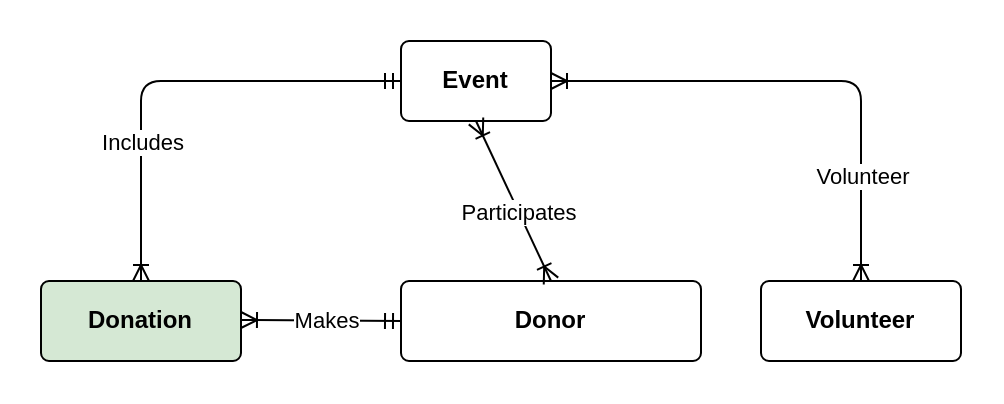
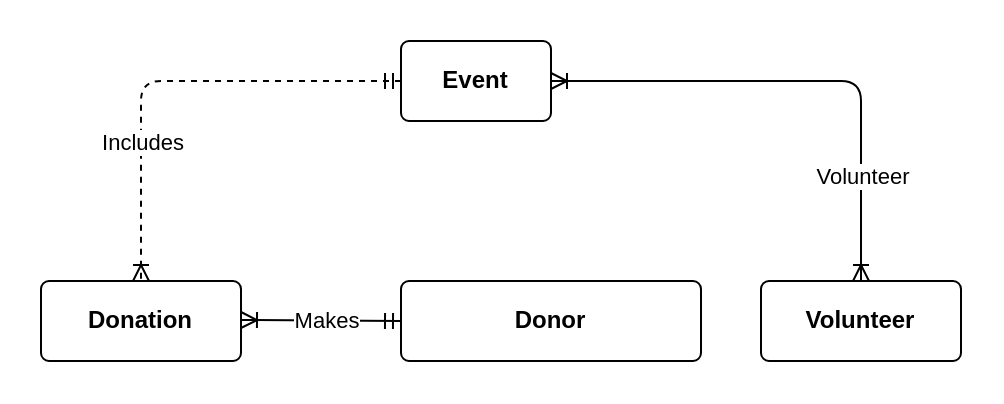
edge "Event" -- "Donation": style solid -> dashed
edge "Event" -- "Donor": removed, label "Participates"
node "Donation": fillcolor #d5e8d4 -> #ffffff
